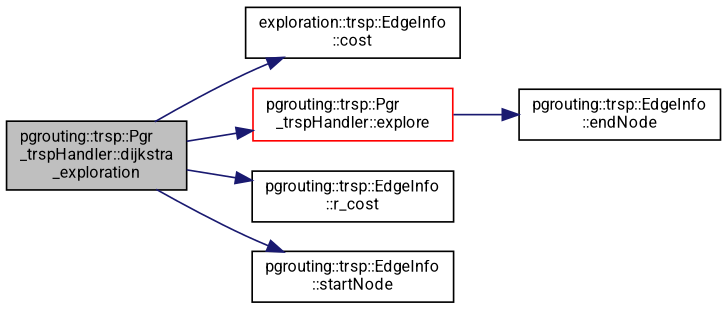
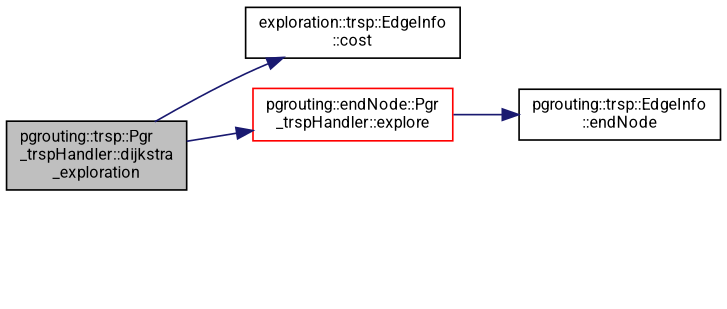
node "pgrouting::trsp::Pgr _trspHandler::explore": label "pgrouting::trsp::Pgr _trspHandler::explore" -> "pgrouting::endNode::Pgr _trspHandler::explore"
node "pgrouting::trsp::EdgeInfo ::r_cost": removed
node "pgrouting::trsp::EdgeInfo ::startNode": removed
